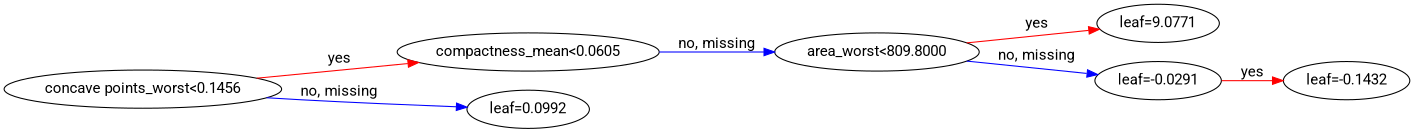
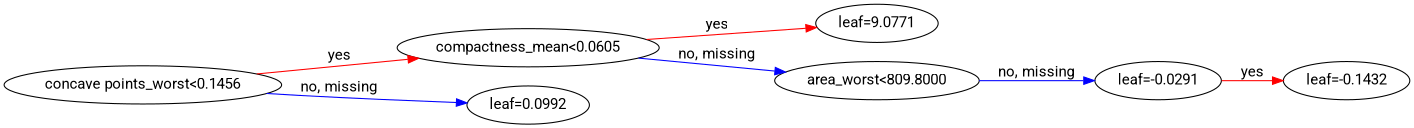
edge "area_worst<809.8000" -> "leaf=9.0771": now "compactness_mean<0.0605" -> "leaf=9.0771"
